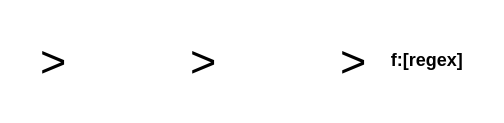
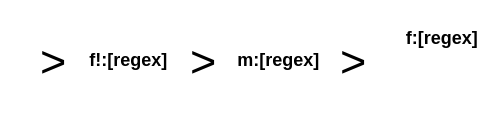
node "f!:[regex]": added
node "m:[regex]": added
node "f:[regex]": moved (427, 61) -> (442, 38)
